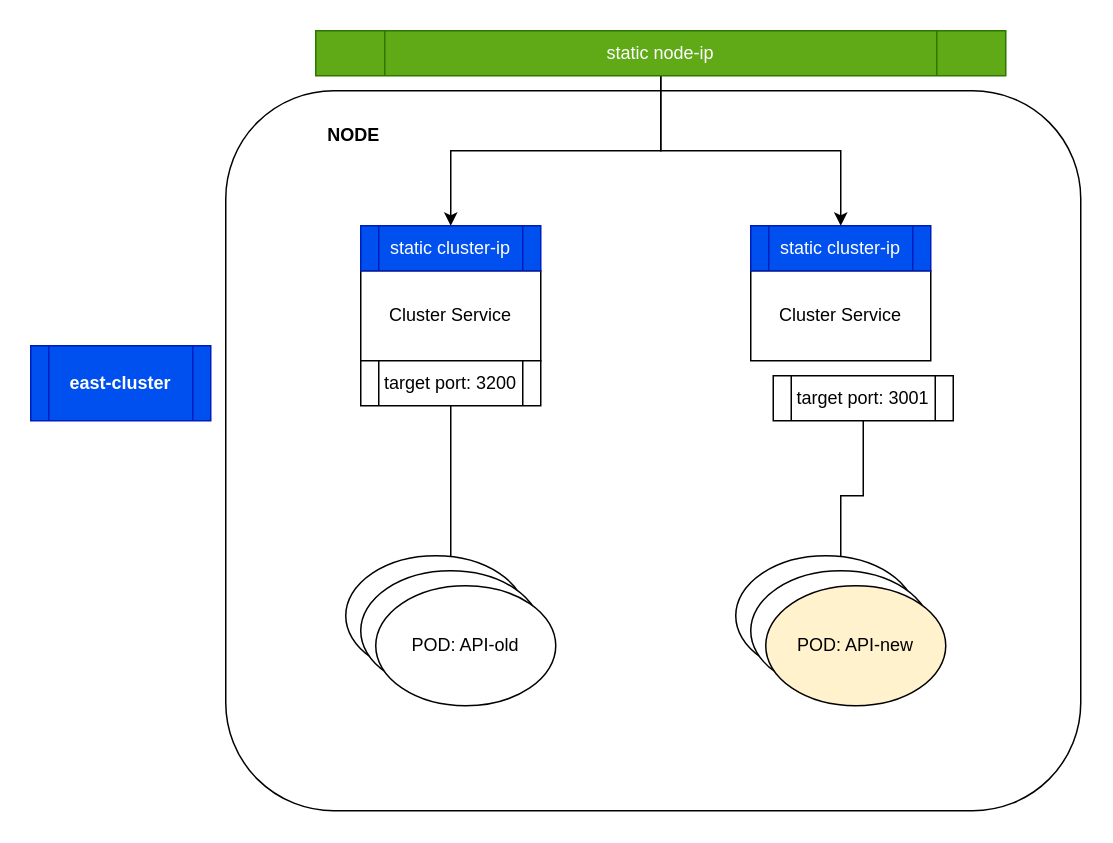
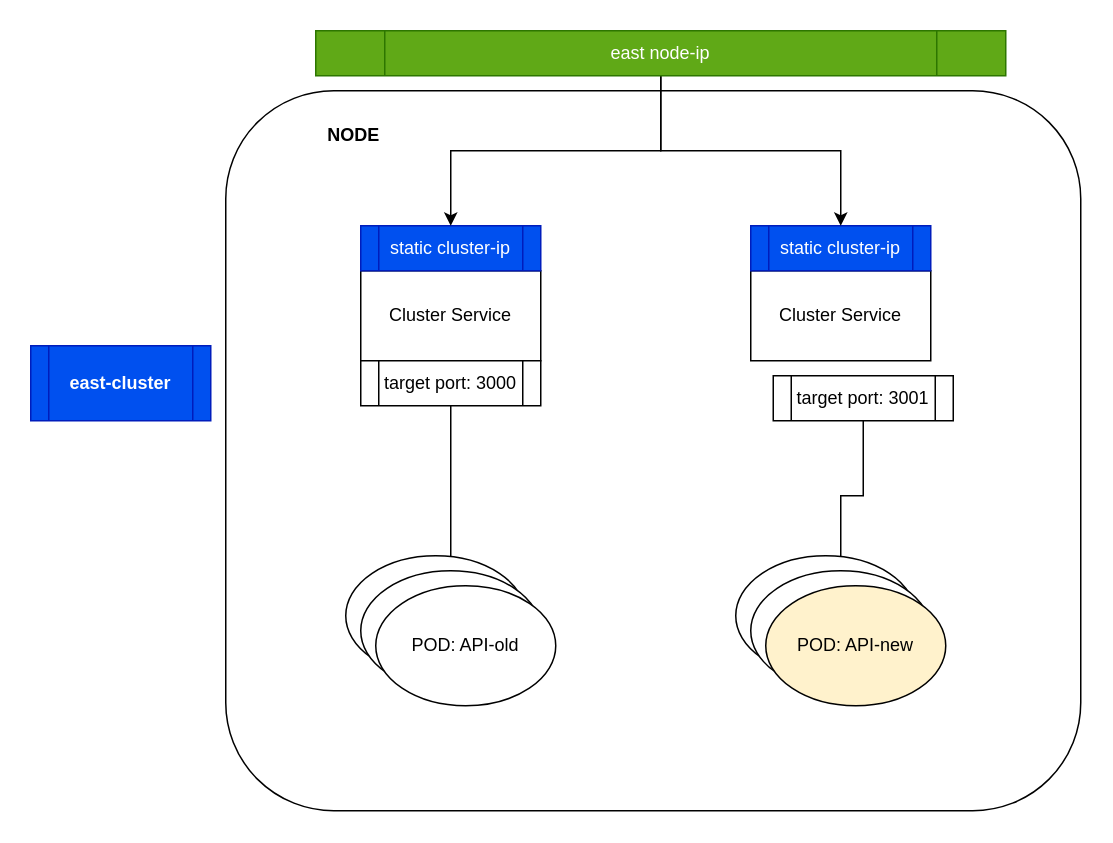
node "static node-ip": label "static node-ip" -> "east node-ip"
node "target port: 3200": label "target port: 3200" -> "target port: 3000"
